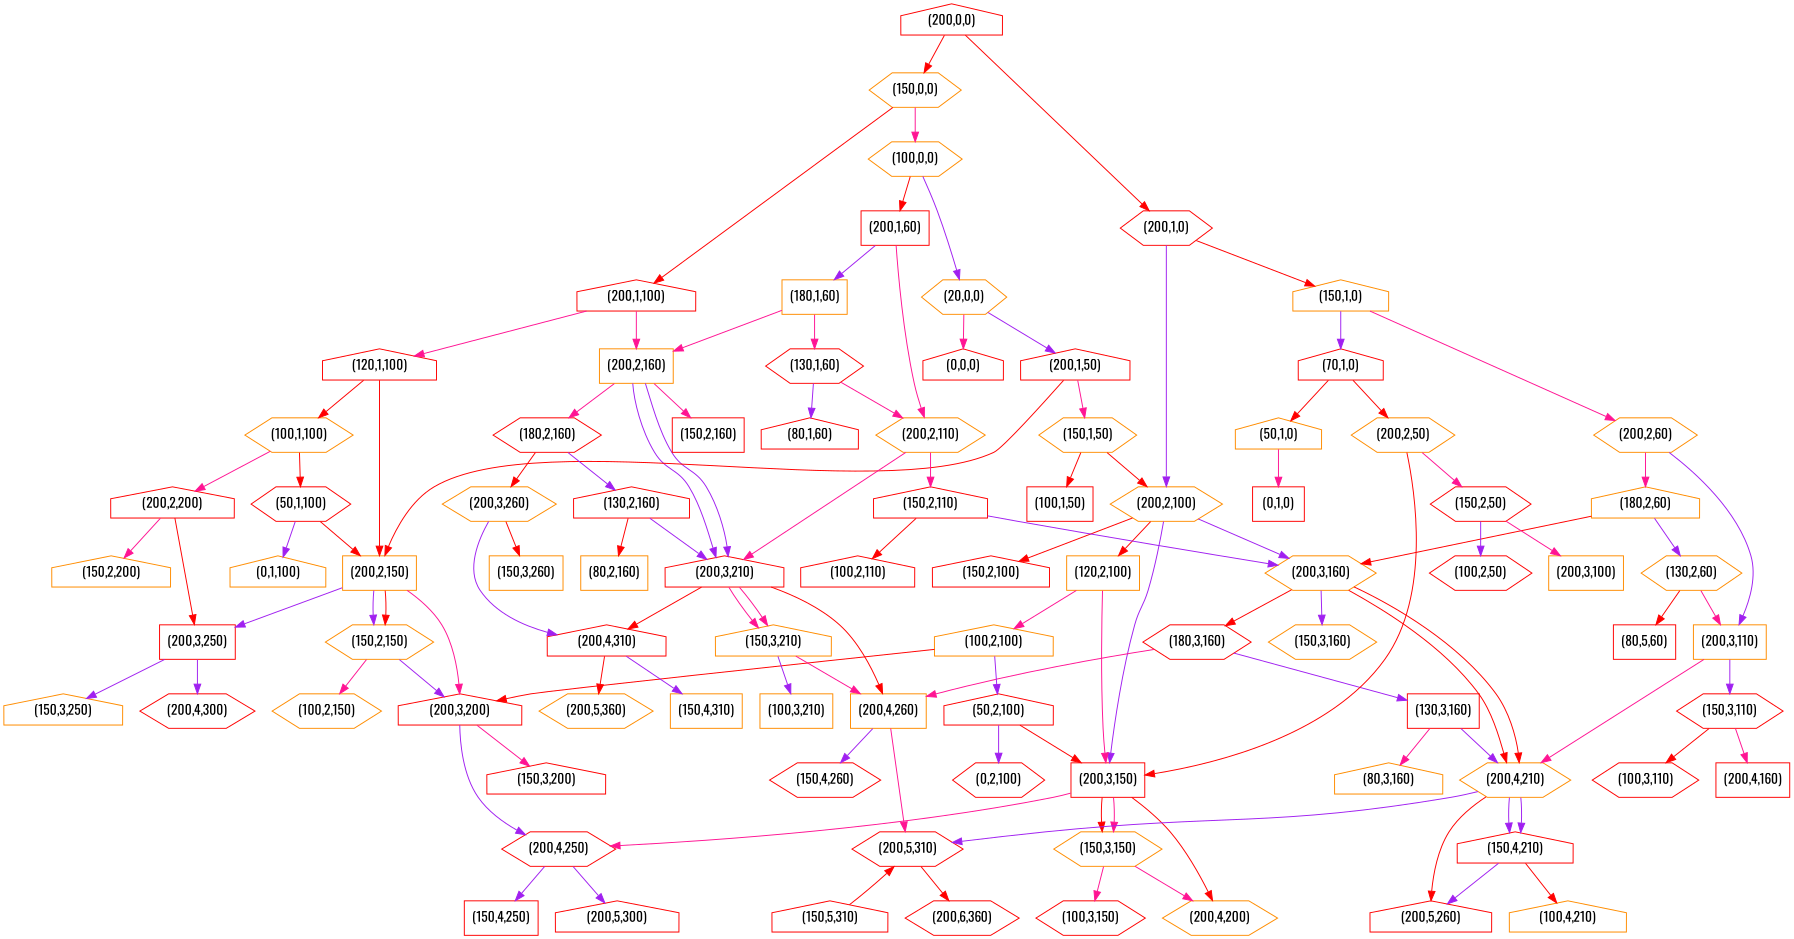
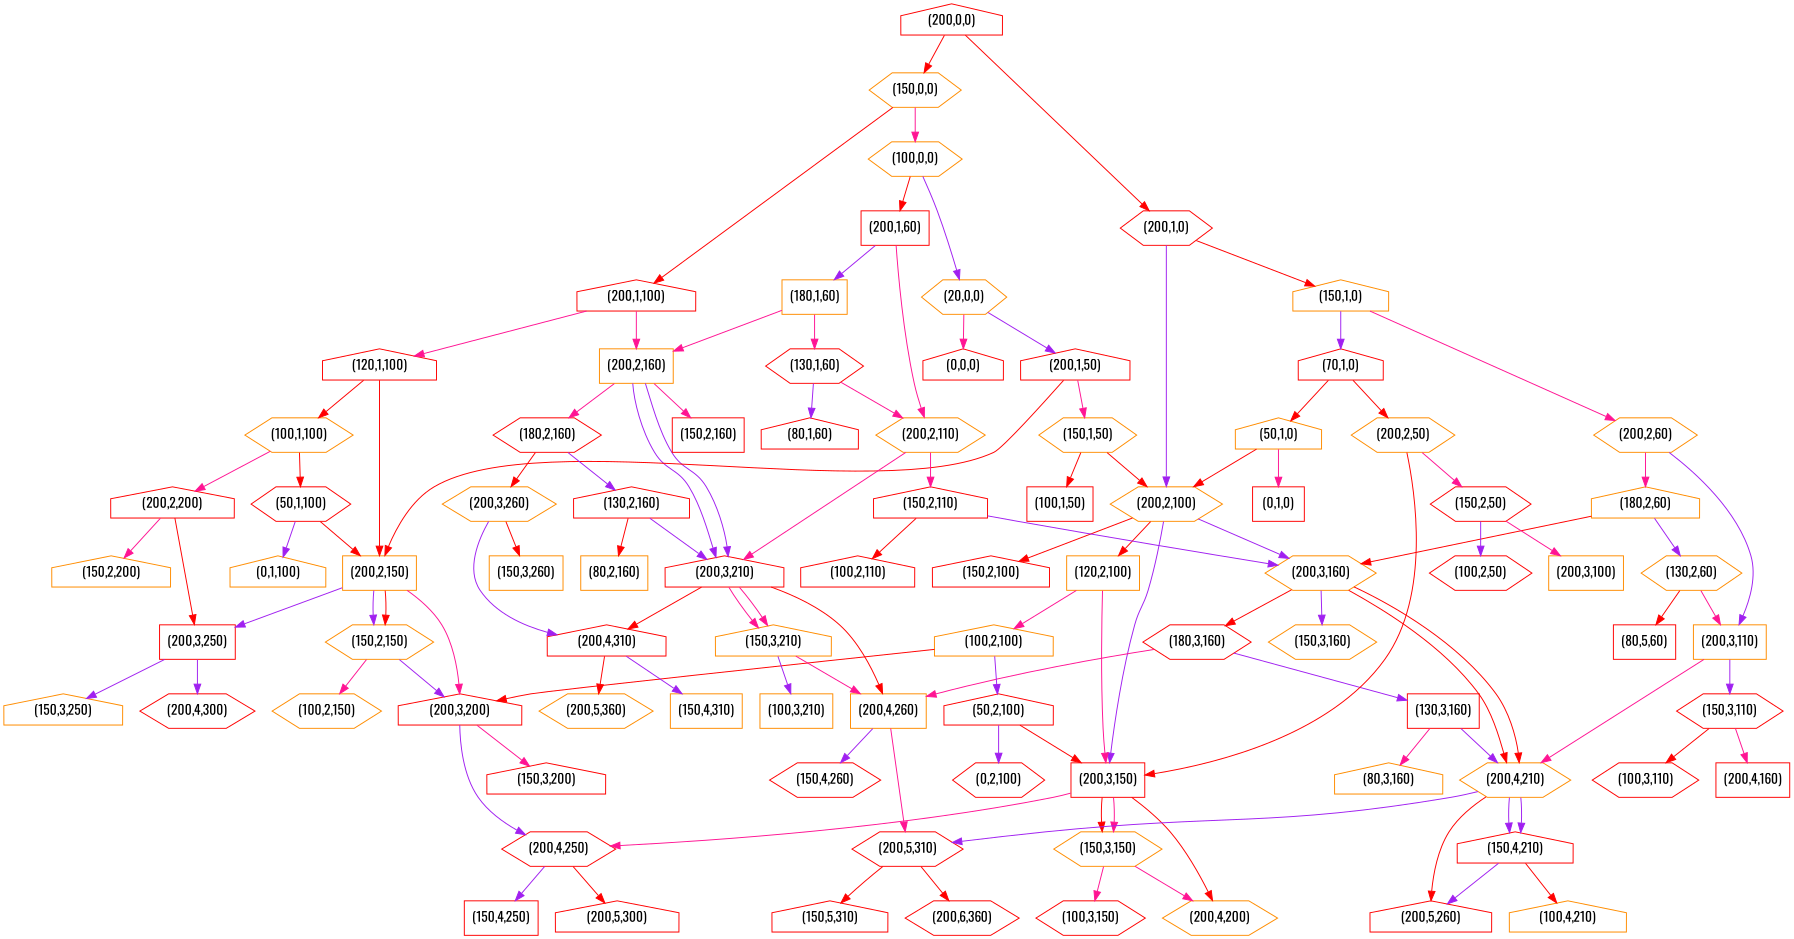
edge "(50,1,0)" -> "(200,2,100)": added
edge "(200,4,250)" -> "(200,5,300)": color purple -> red
edge "(150,5,310)" -> "(200,5,310)": reversed
